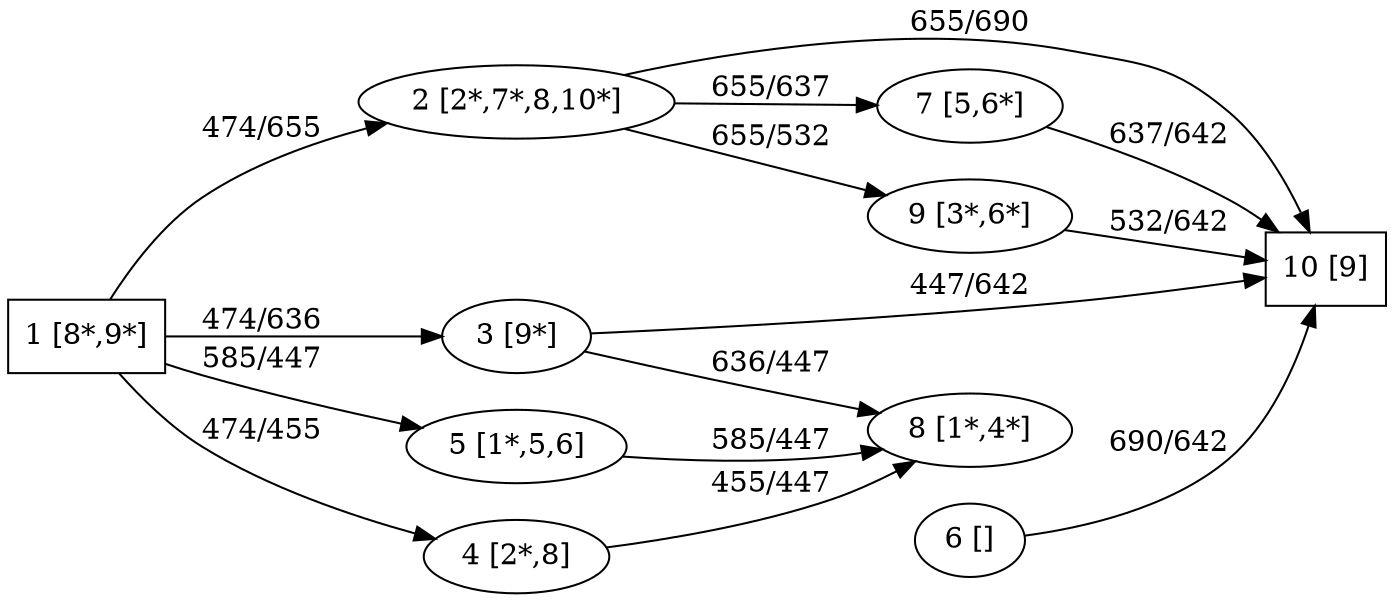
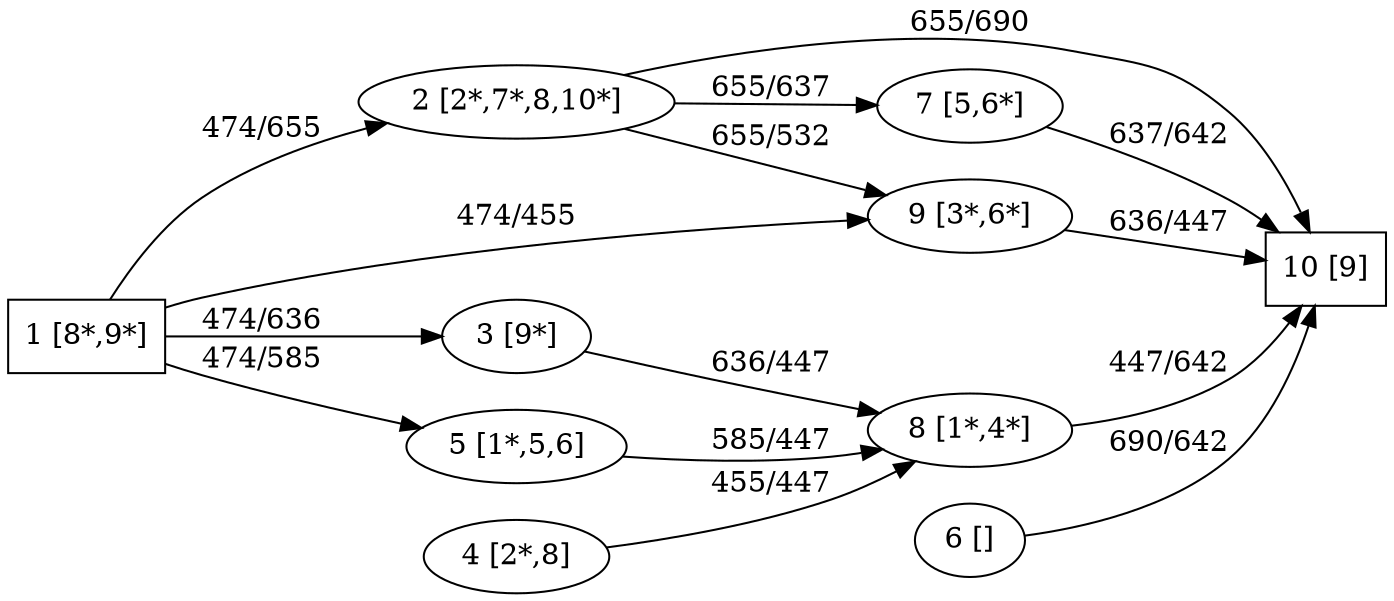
edge "9 [3*,6*]" -> "10 [9]": label "532/642" -> "636/447"
edge "3 [9*]" -> "10 [9]": now "8 [1*,4*]" -> "10 [9]"
edge "1 [8*,9*]" -> "5 [1*,5,6]": label "585/447" -> "474/585"
edge "1 [8*,9*]" -> "4 [2*,8]": now "1 [8*,9*]" -> "9 [3*,6*]"
